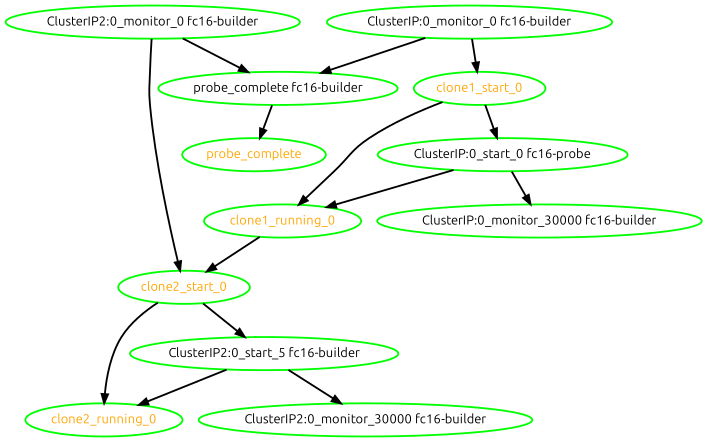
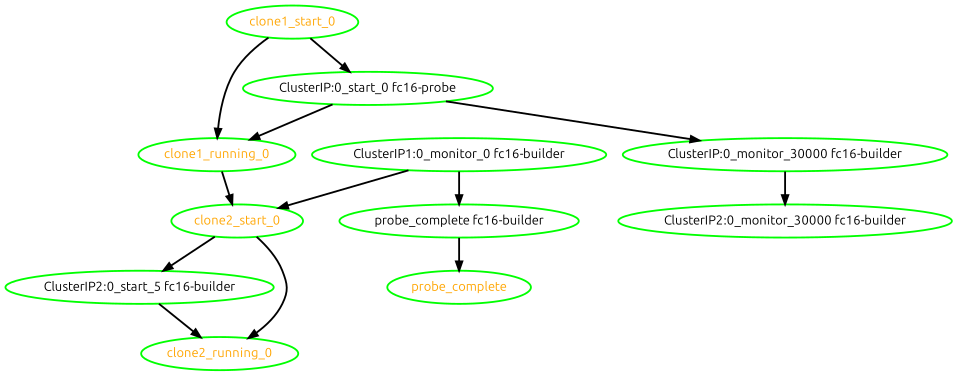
node "ClusterIP2:0_monitor_0 fc16-builder": label "ClusterIP2:0_monitor_0 fc16-builder" -> "ClusterIP1:0_monitor_0 fc16-builder"
node "ClusterIP:0_monitor_0 fc16-builder": removed
edge "ClusterIP2:0_start_5 fc16-builder" -> "ClusterIP2:0_monitor_30000 fc16-builder": now "ClusterIP:0_monitor_30000 fc16-builder" -> "ClusterIP2:0_monitor_30000 fc16-builder"
